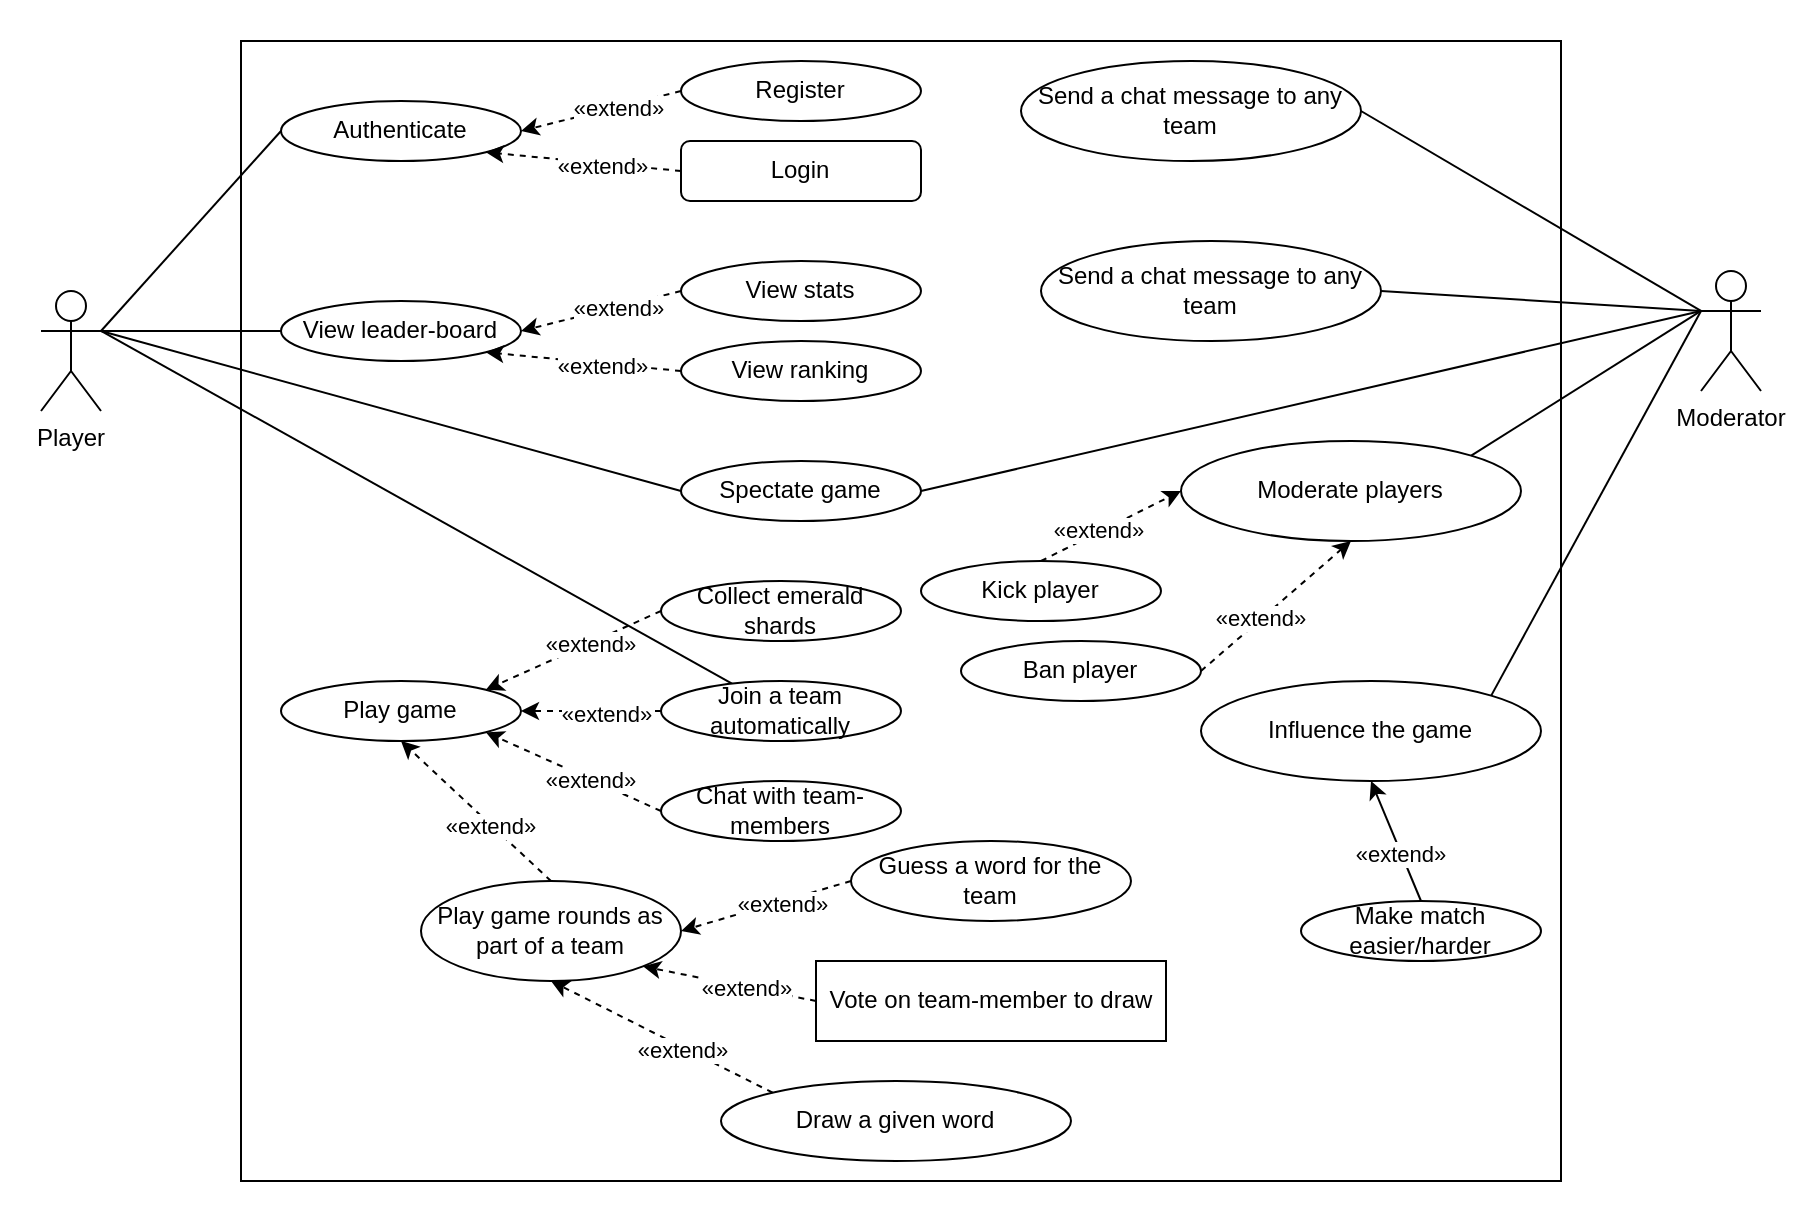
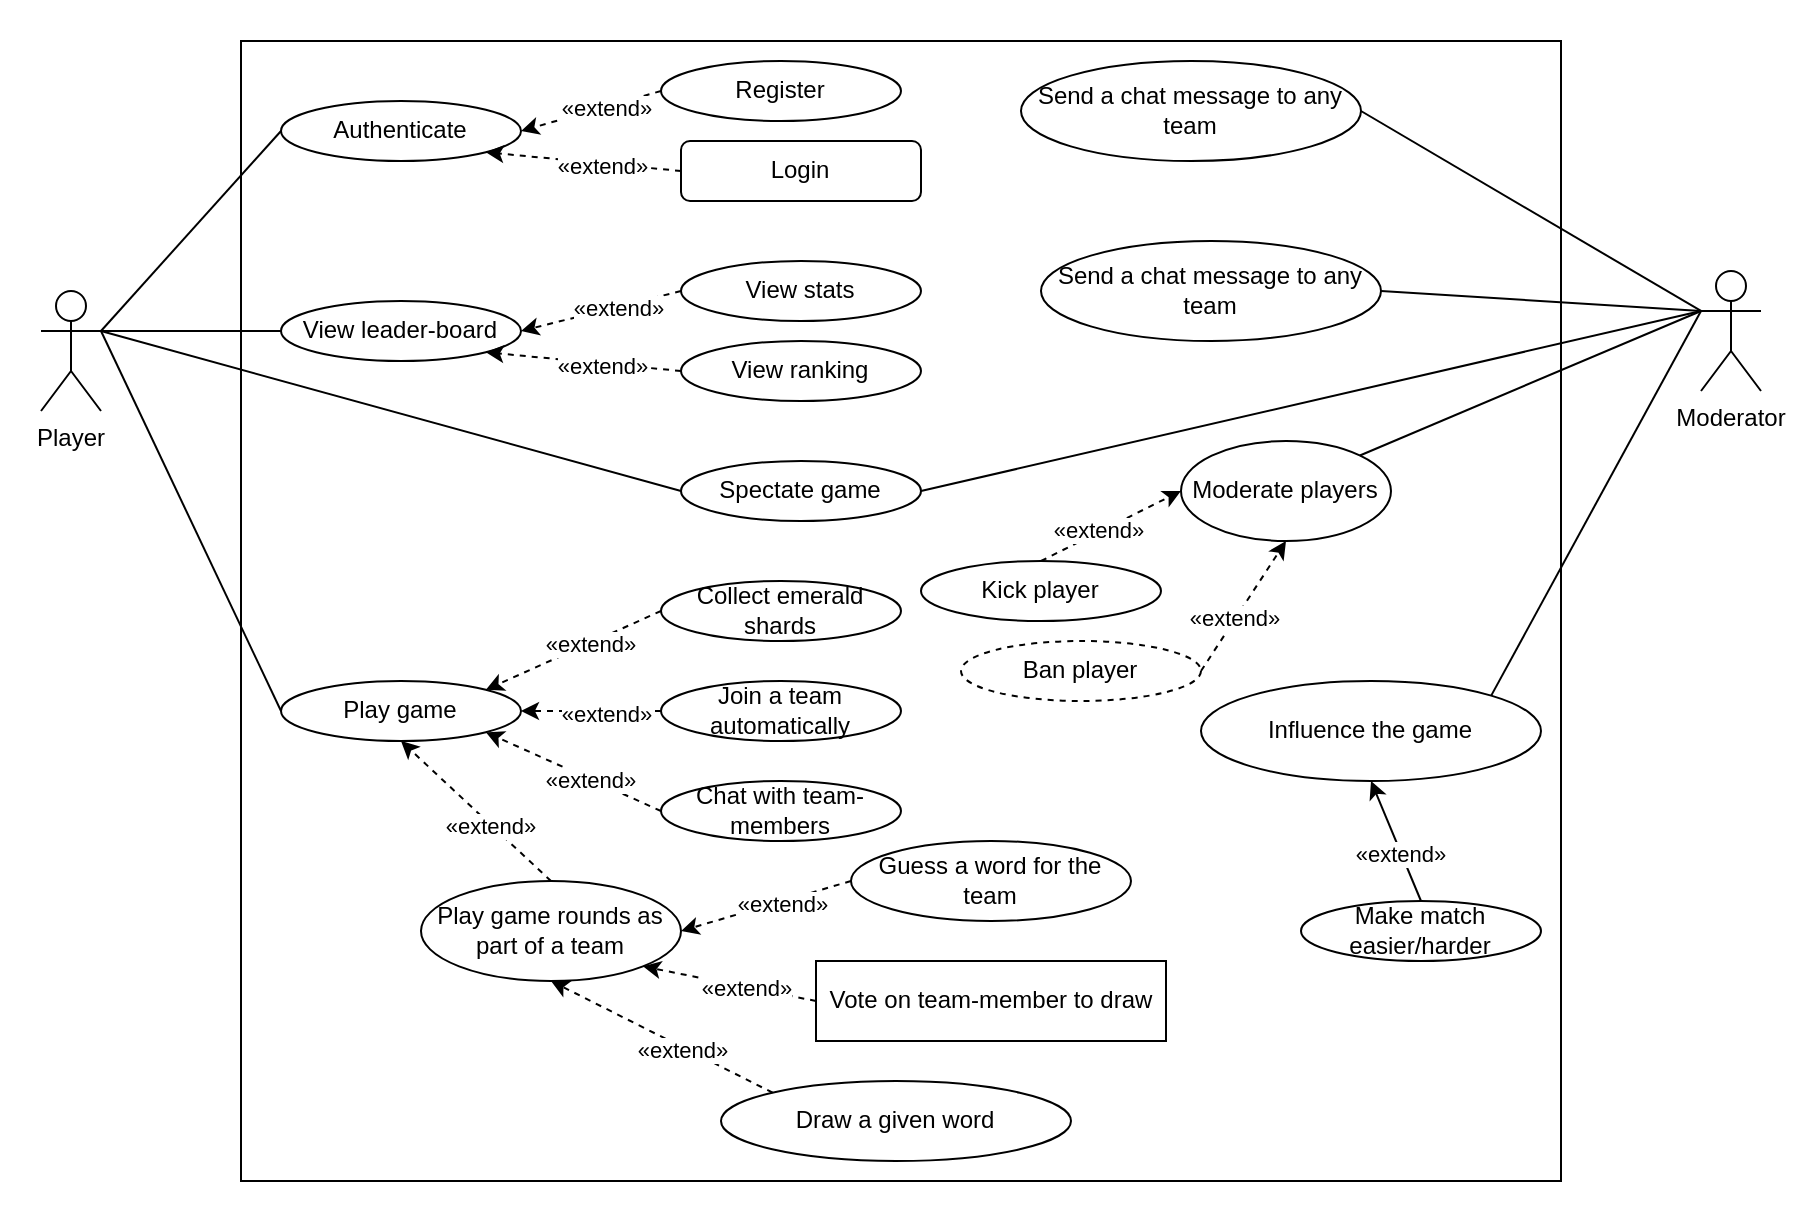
node "Register": moved (801, 91) -> (781, 91)
edge "Player" -- "Join a team automatically": now "Player" -- "Play game"
node "Moderate players": size 340x100 -> 210x100
node "Ban player": style solid -> dashed
